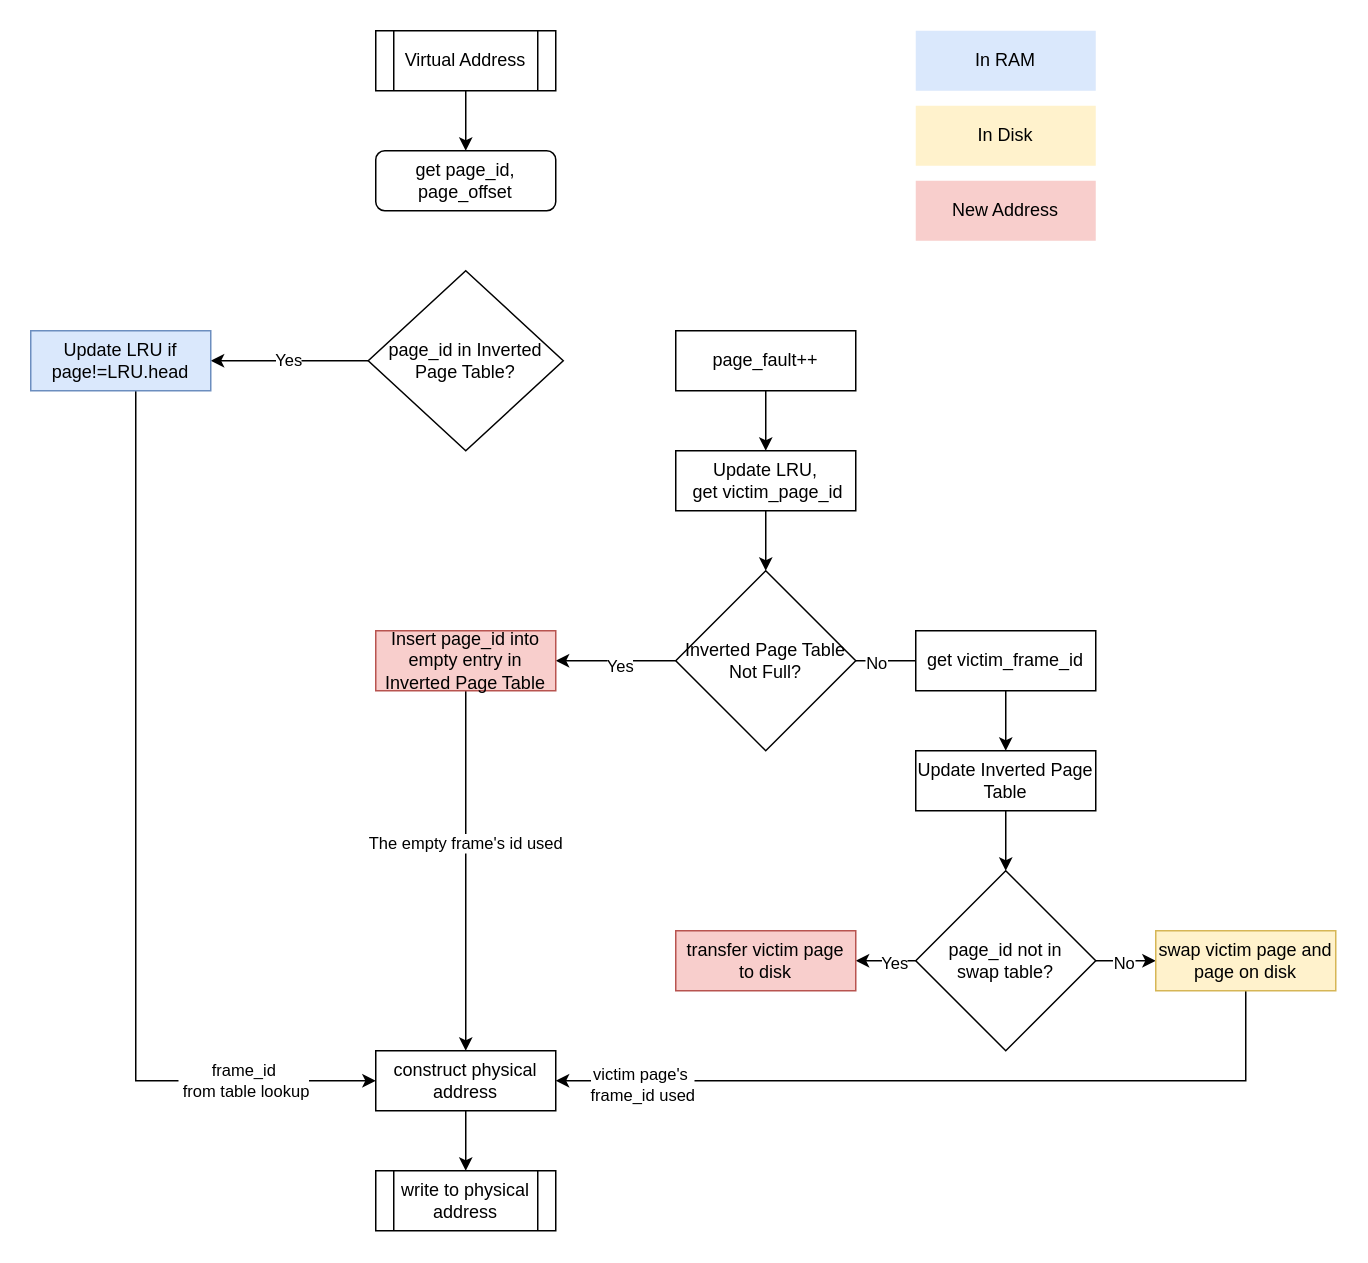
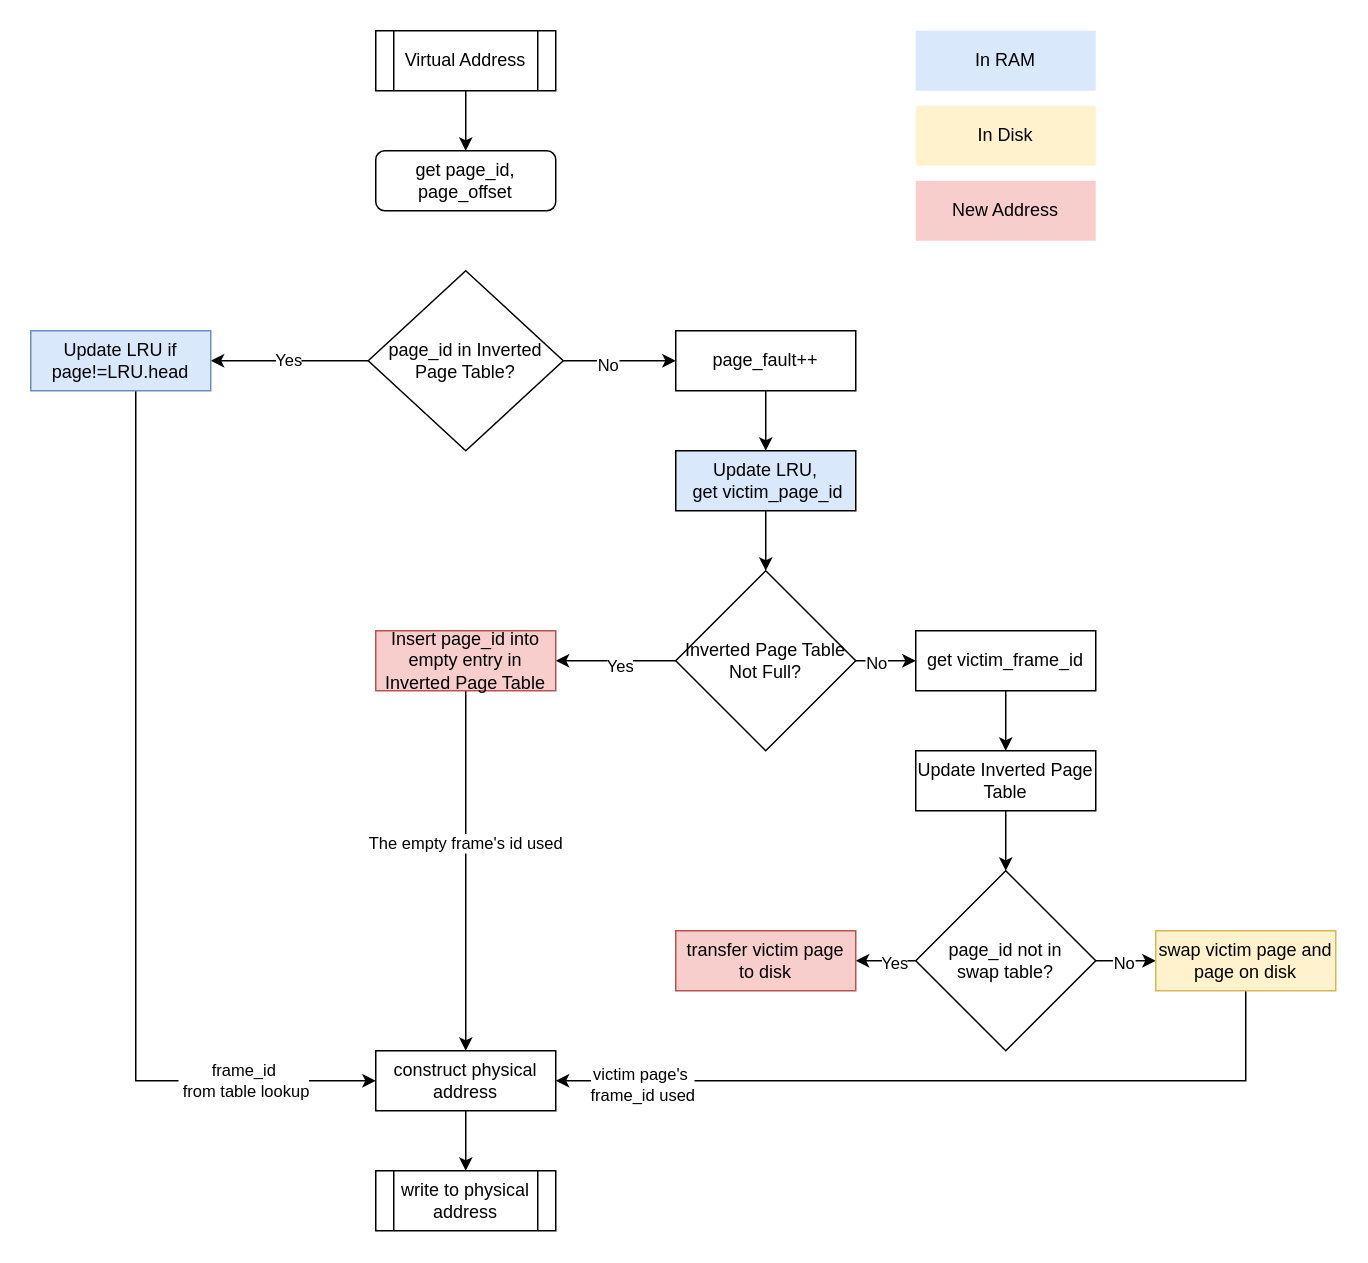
edge "page_id in Inverted Page Table?" -> "page_fault++": added, label "No"
node "Update LRU, get victim_page_id": fillcolor #ffffff -> #dae8fc
edge "Inverted Page Table Not Full?" -- "get victim_frame_id": arrowhead none -> classic
